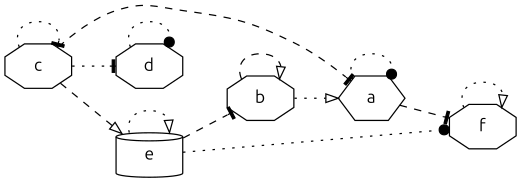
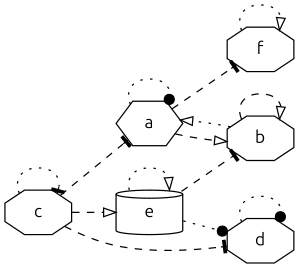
edge "c" -> "d": style dotted -> dashed
edge "a" -> "b": added
edge "e" -> "f": now "e" -> "d"
